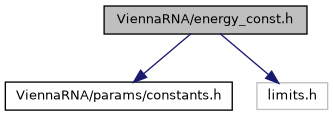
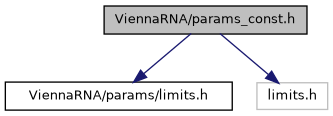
node "ViennaRNA/energy_const.h": label "ViennaRNA/energy_const.h" -> "ViennaRNA/params_const.h"
node "ViennaRNA/params/constants.h": label "ViennaRNA/params/constants.h" -> "ViennaRNA/params/limits.h"
